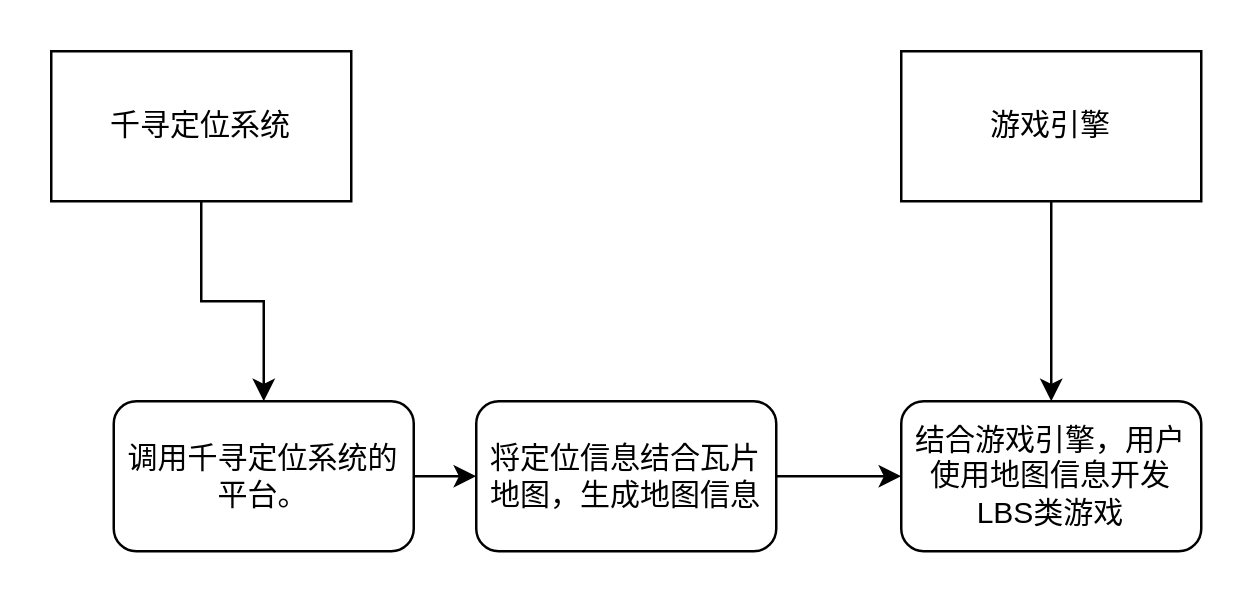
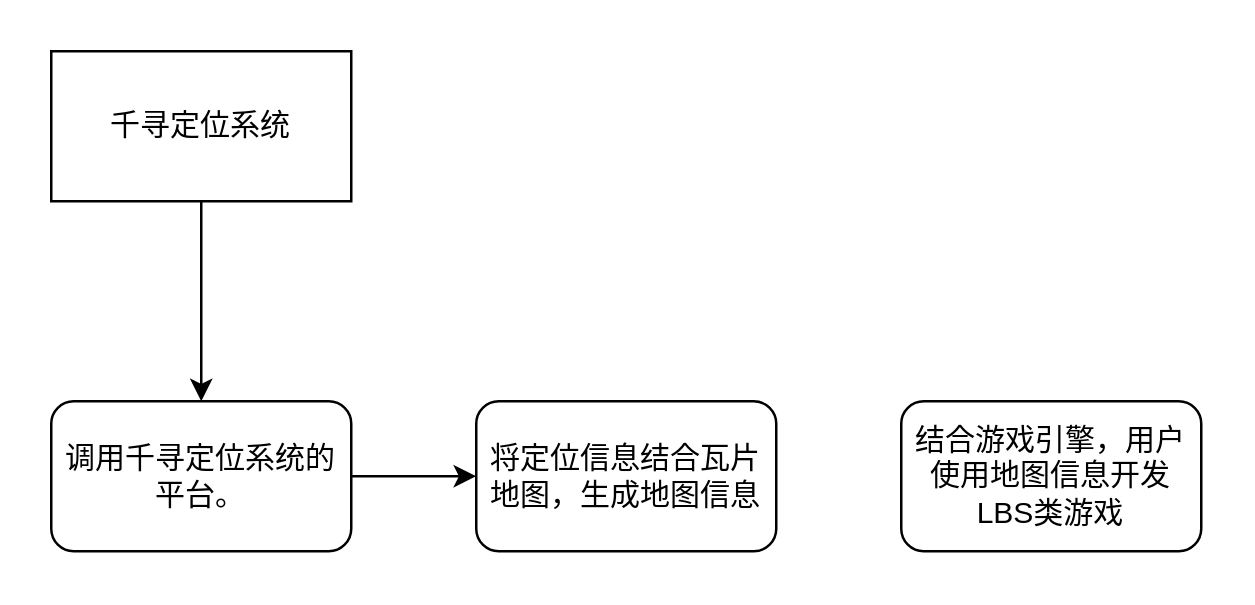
node "游戏引擎": removed
edge "游戏引擎" -> "结合游戏引擎，用户使用地图信息开发LBS类游戏": removed
node "调用千寻定位系统的平台。": moved (264, 476) -> (201, 476)
edge "将定位信息结合瓦片地图，生成地图信息" -> "结合游戏引擎，用户使用地图信息开发LBS类游戏": removed
